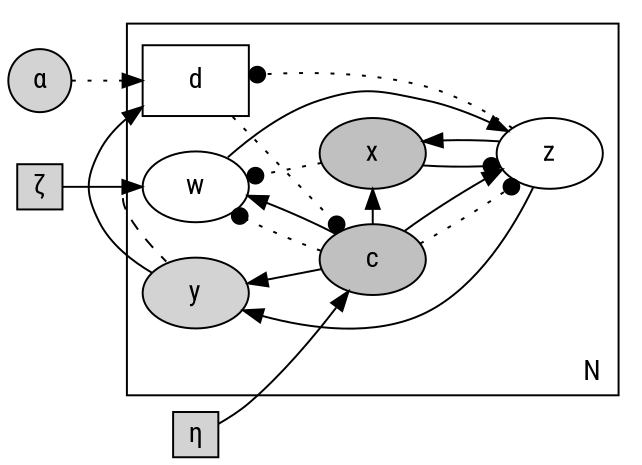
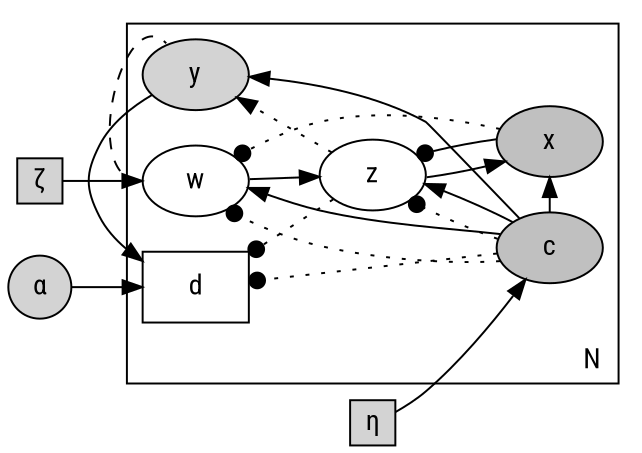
edge "α" -> "d": style dotted -> solid
edge "d" -> "c": reversed
edge "z" -> "y": style solid -> dotted
